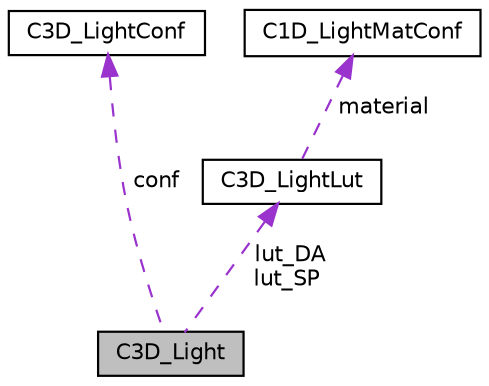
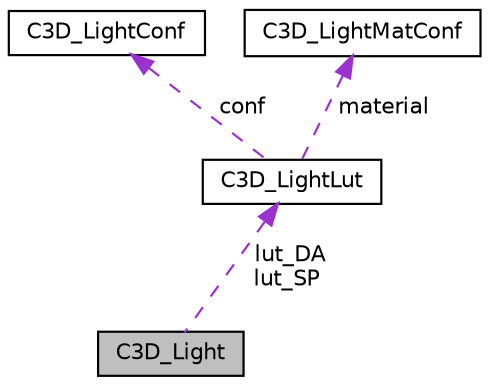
node "C1D_LightMatConf": label "C1D_LightMatConf" -> "C3D_LightMatConf"
edge "C3D_Light" -> "C3D_LightConf": now "C3D_LightLut" -> "C3D_LightConf"
